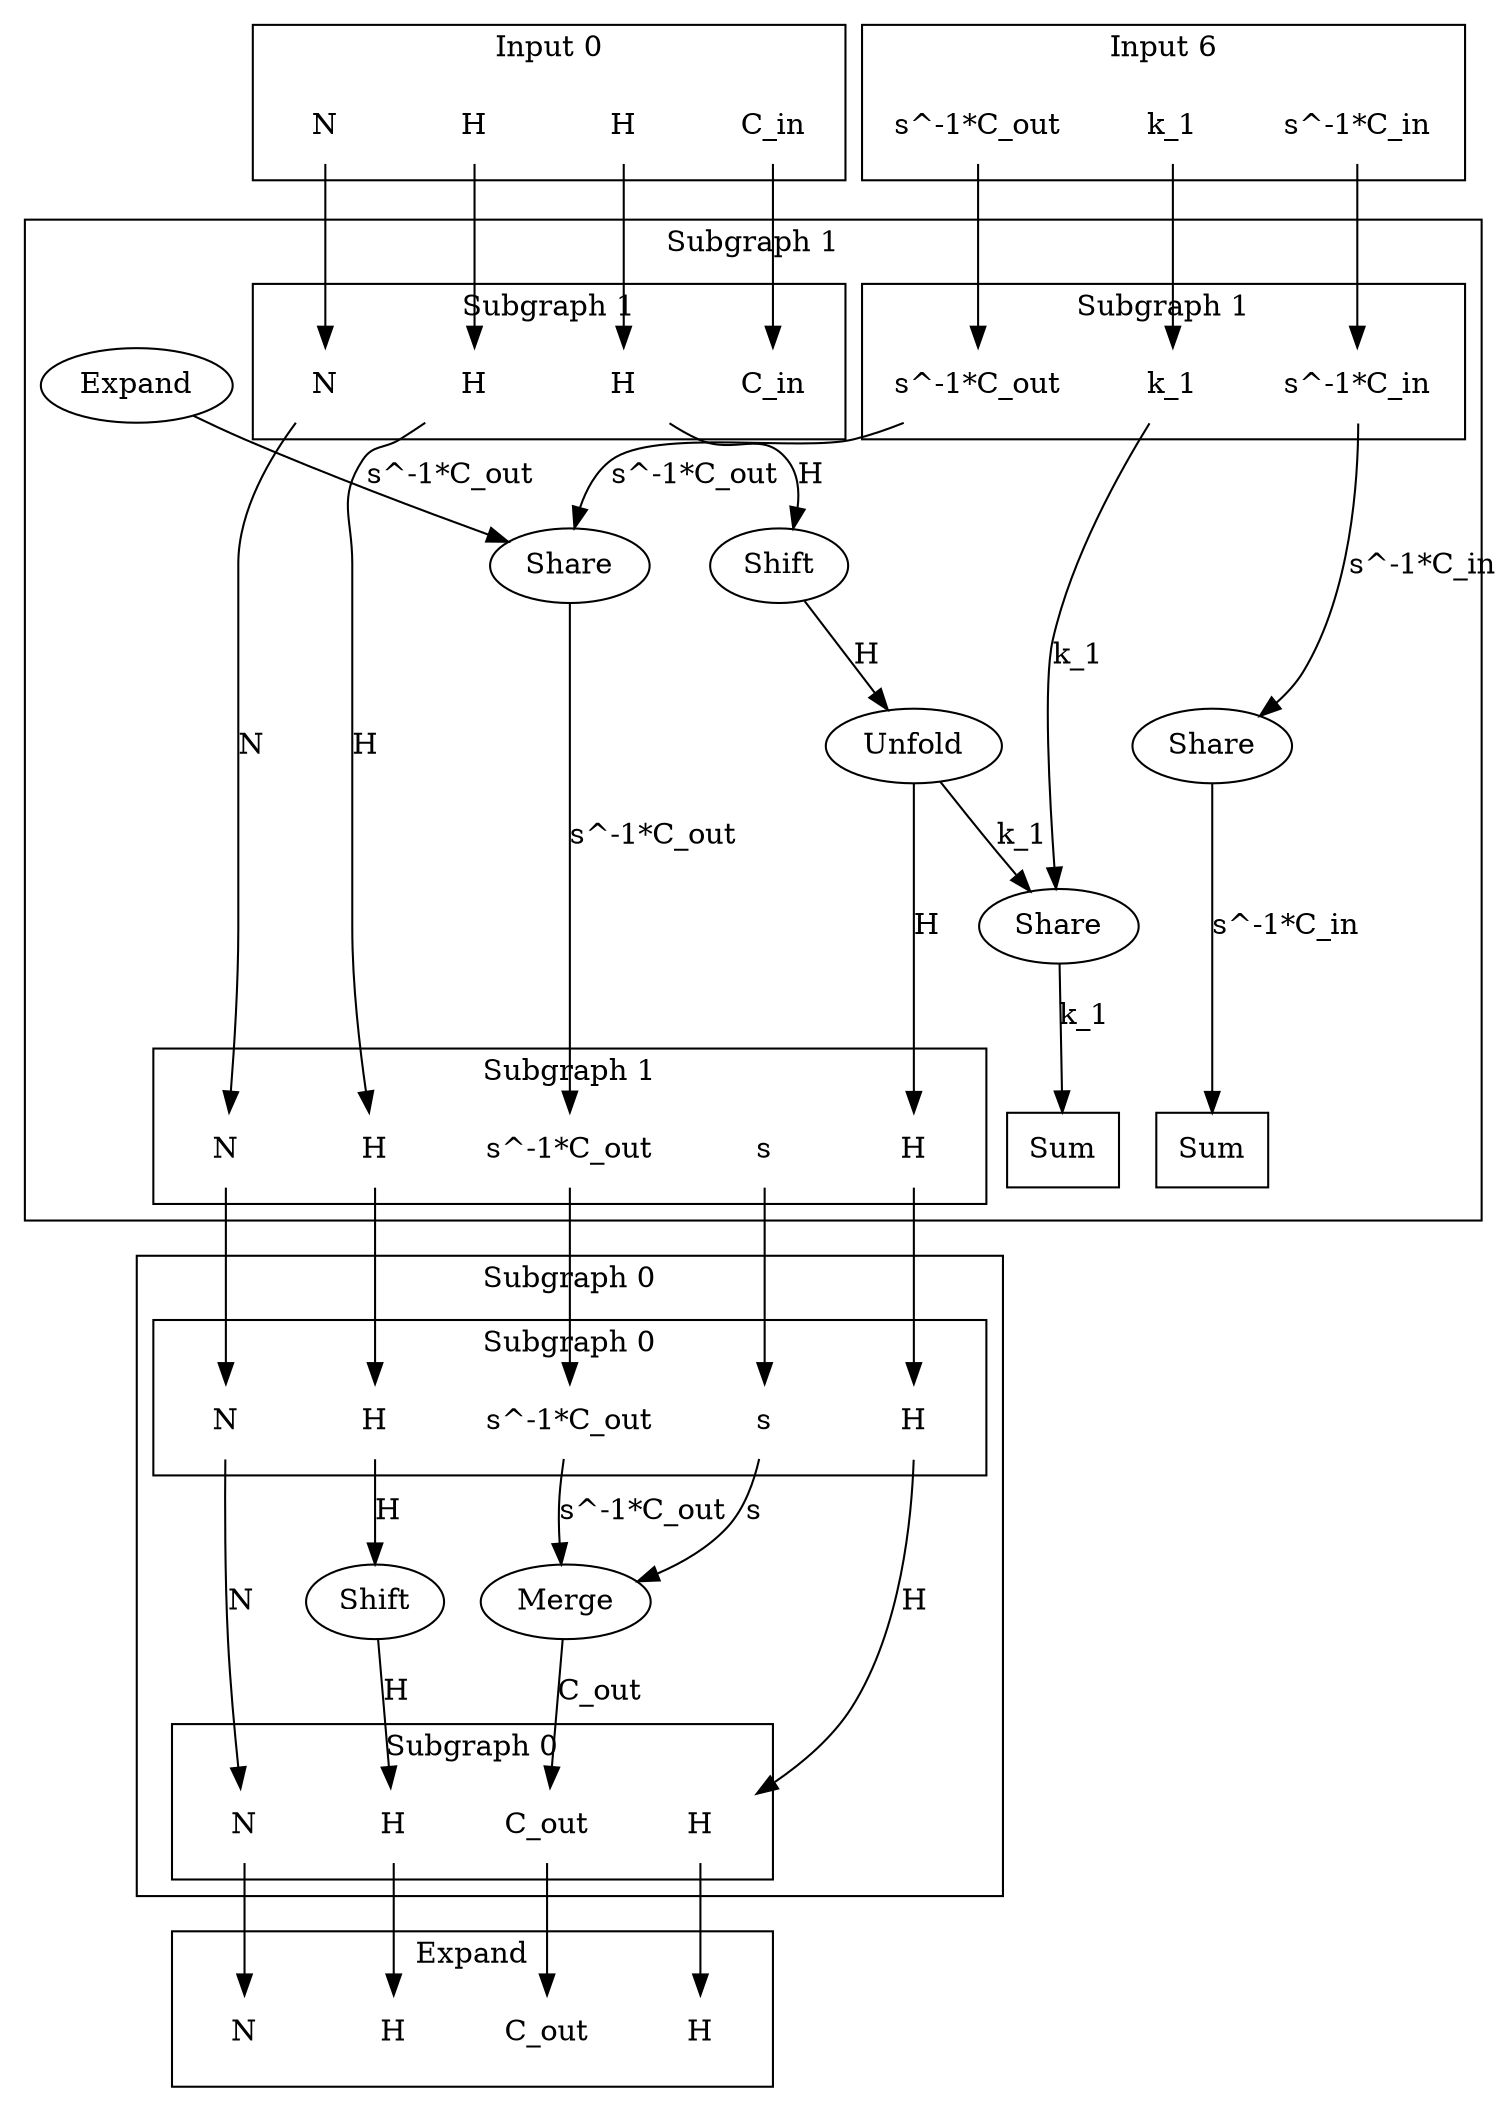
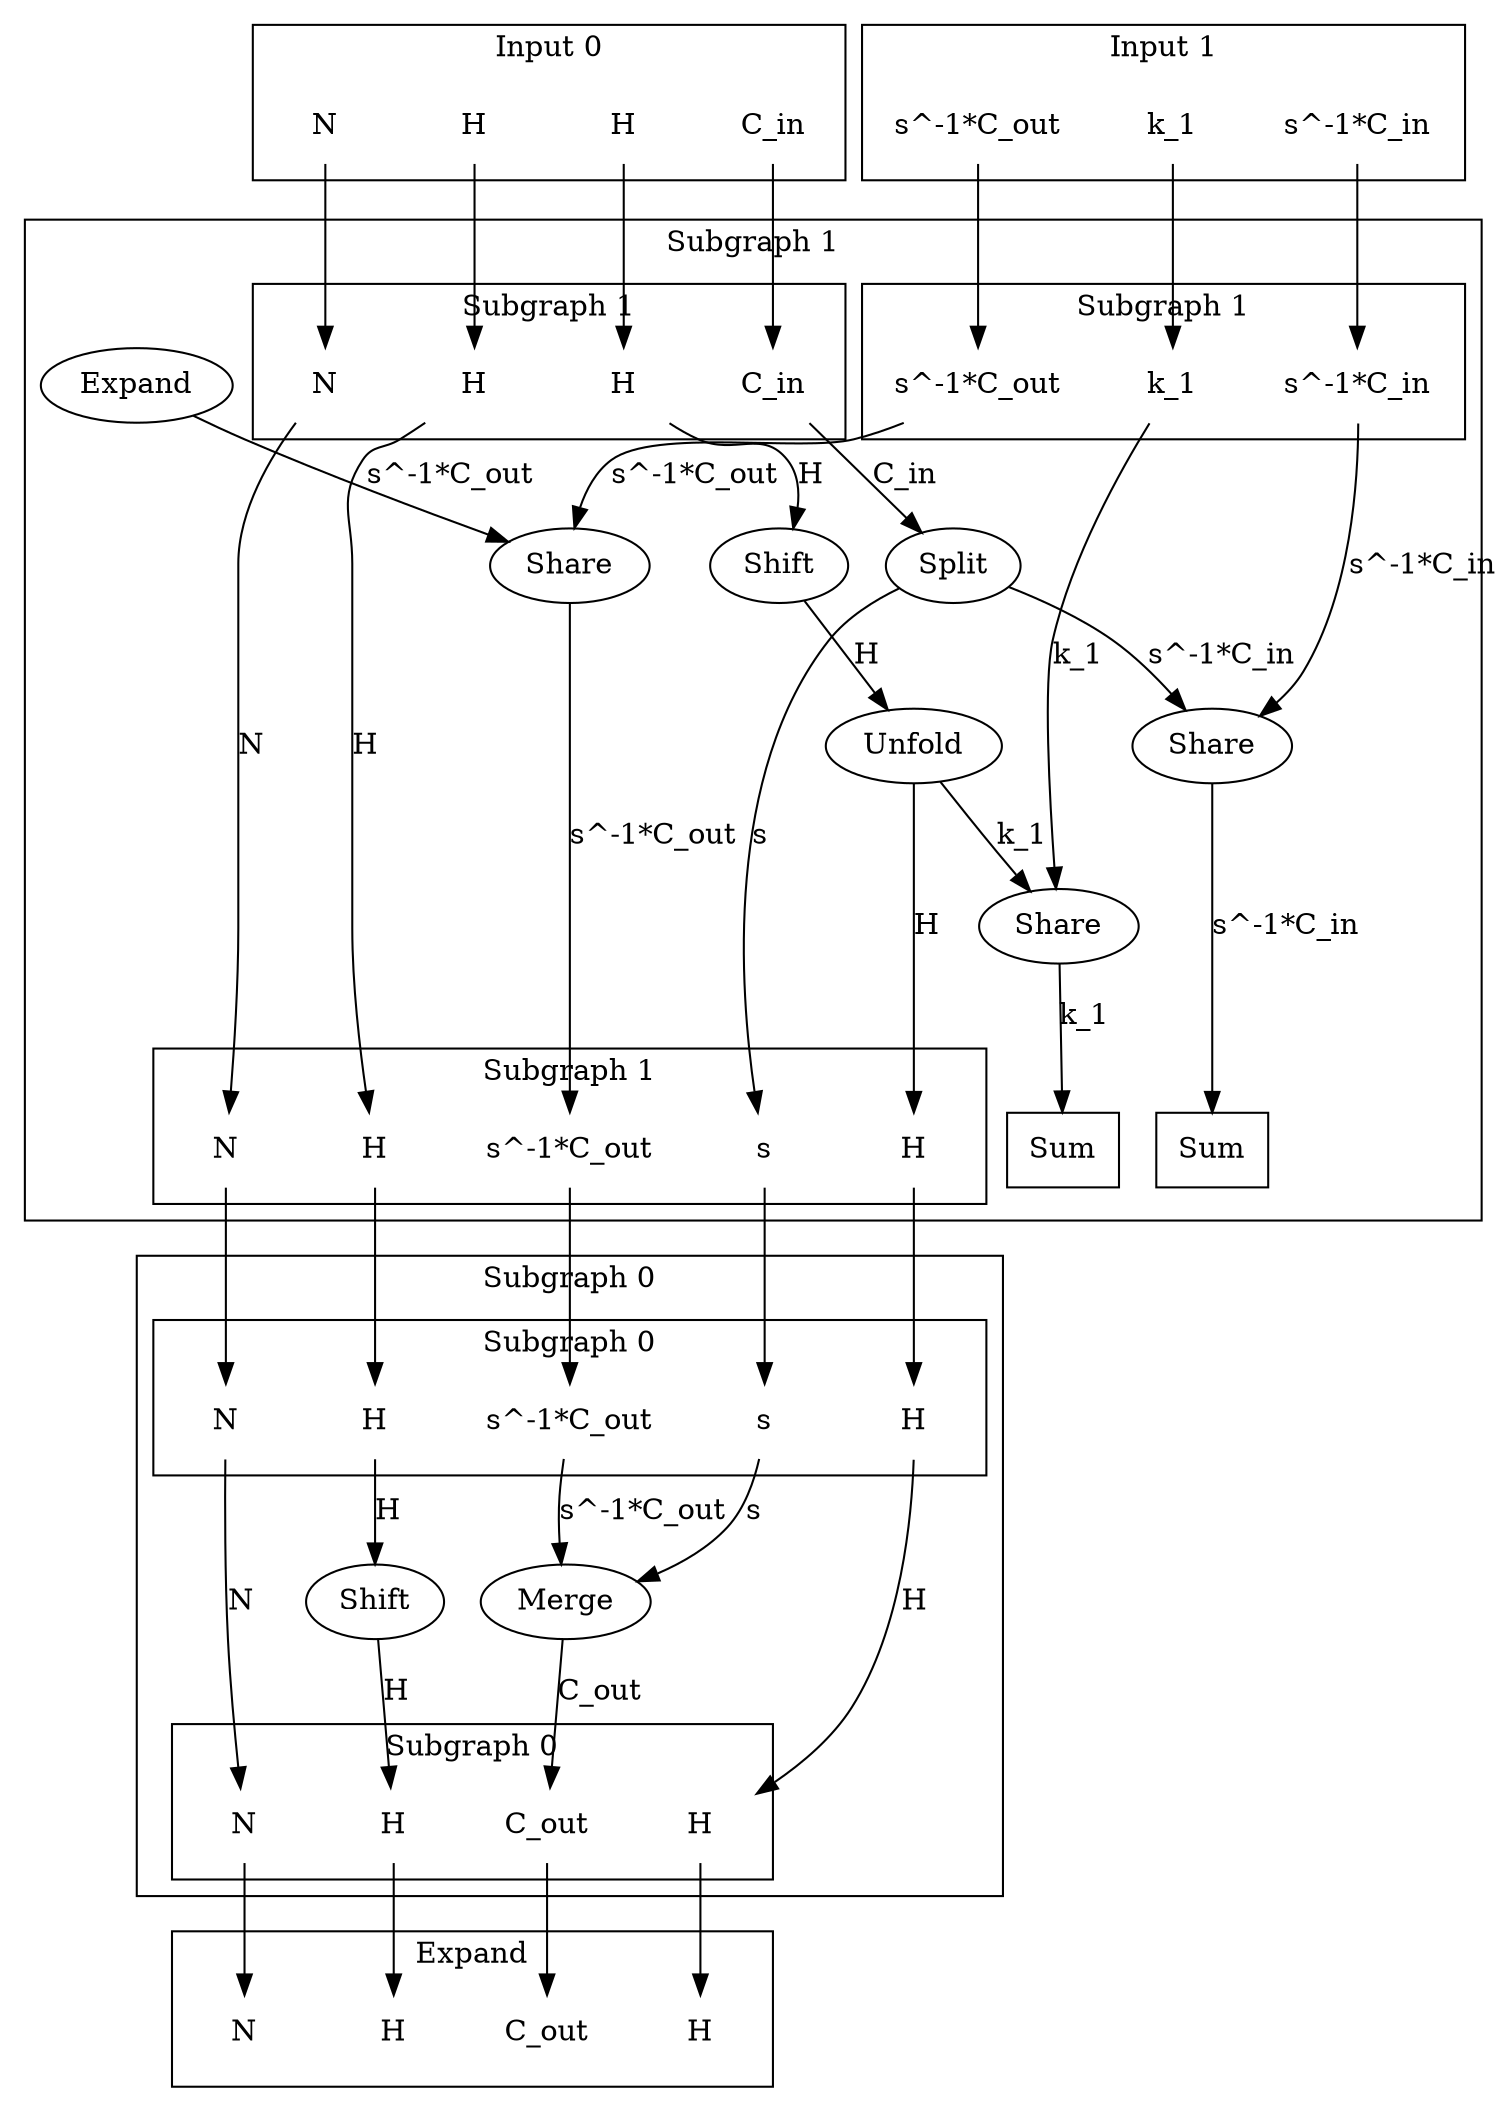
cluster "Input 6": label "Input 6" -> "Input 1"
node "Split": added
